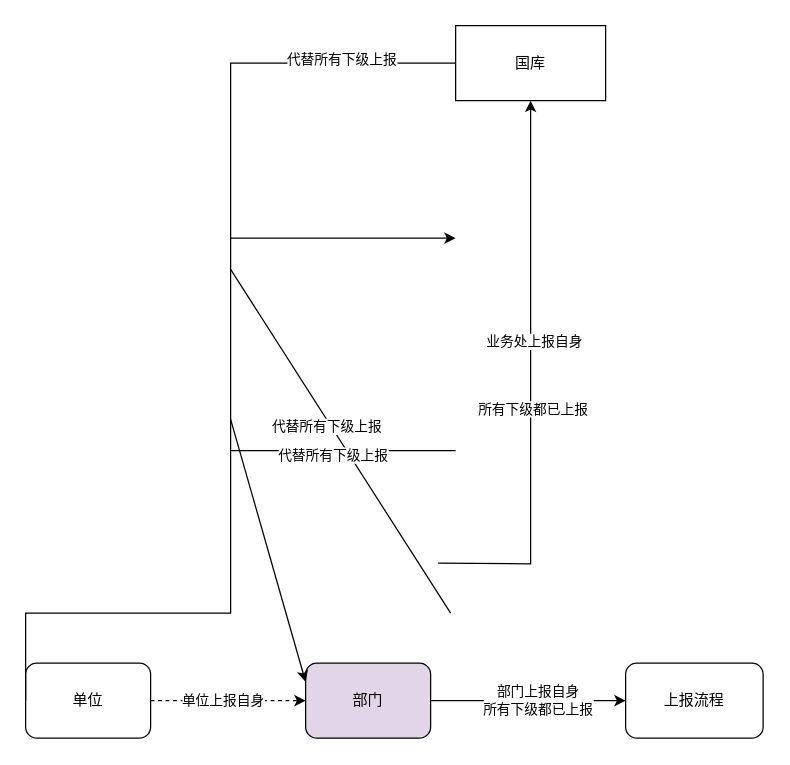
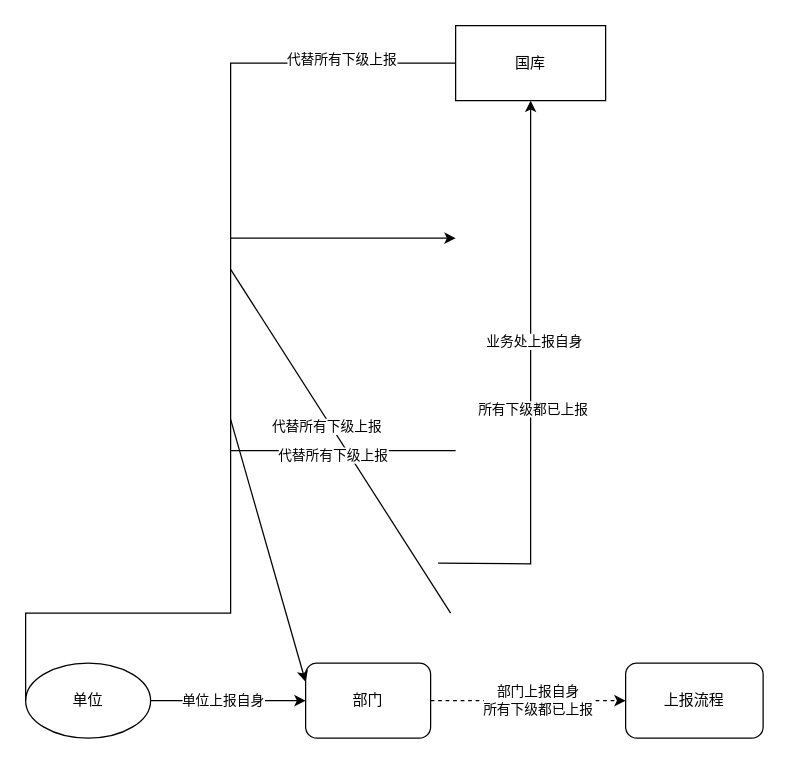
node "单位": shape rounded rectangle -> ellipse
edge "单位" -> "部门": style dashed -> solid
node "部门": fillcolor #e1d5e7 -> #ffffff
edge "部门" -> "上报流程": style solid -> dashed
